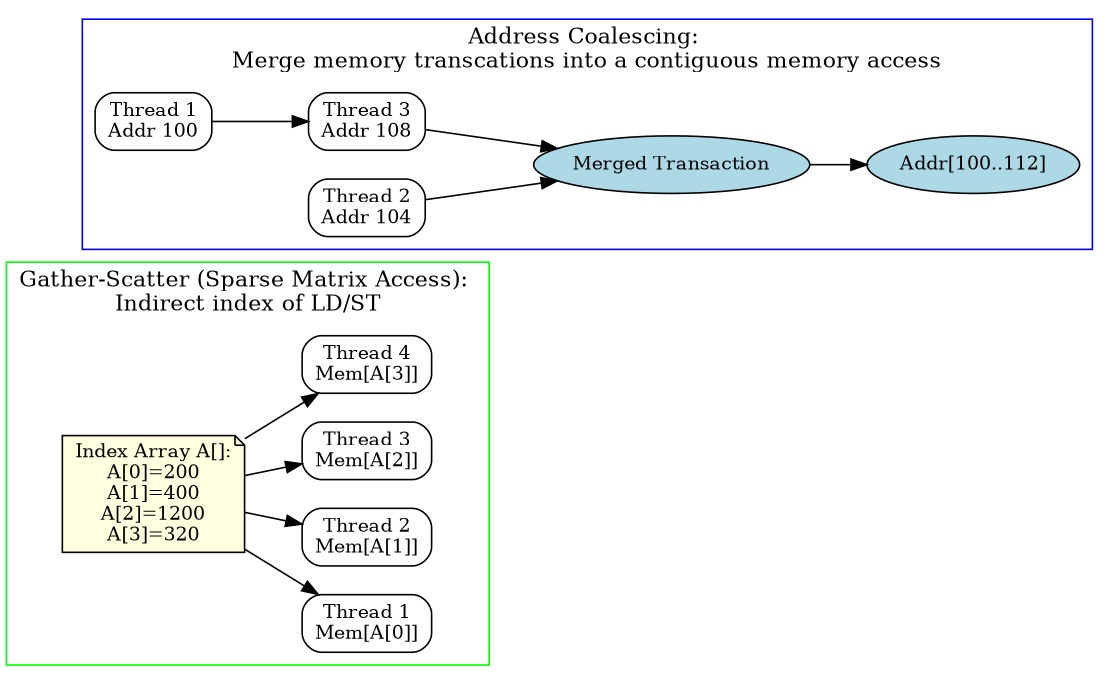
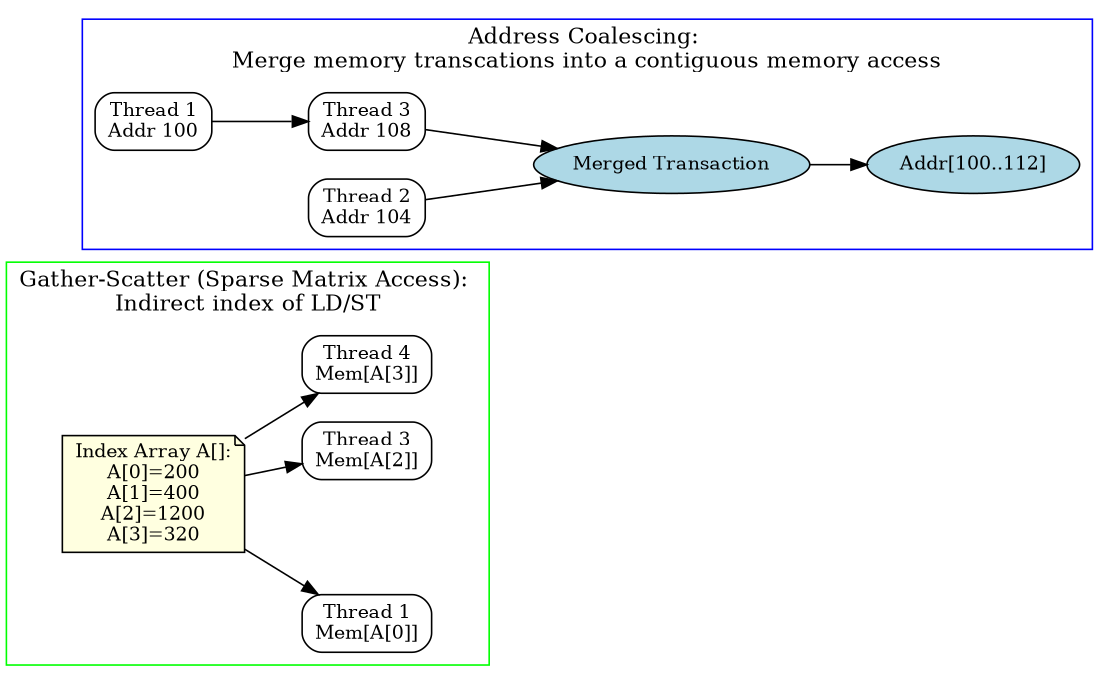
node "Thread 2 Mem[A[1]]": removed
